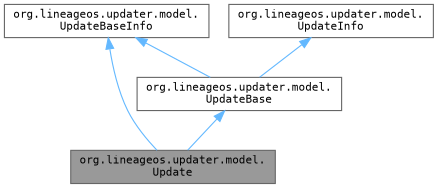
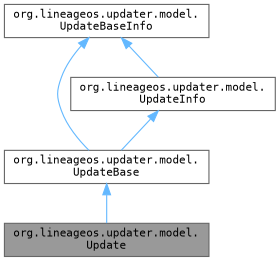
edge "org.lineageos.updater.model. Update" -> "org.lineageos.updater.model. UpdateBaseInfo": now "org.lineageos.updater.model. UpdateInfo" -> "org.lineageos.updater.model. UpdateBaseInfo"
